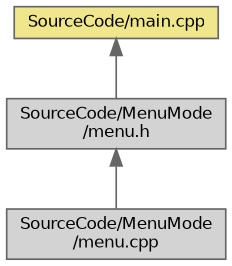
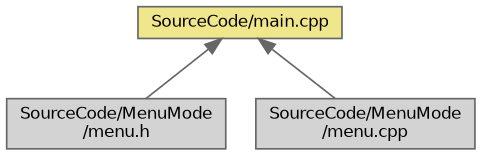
edge "SourceCode/MenuMode /menu.cpp" -> "SourceCode/MenuMode /menu.h": now "SourceCode/MenuMode /menu.cpp" -> "SourceCode/main.cpp"
